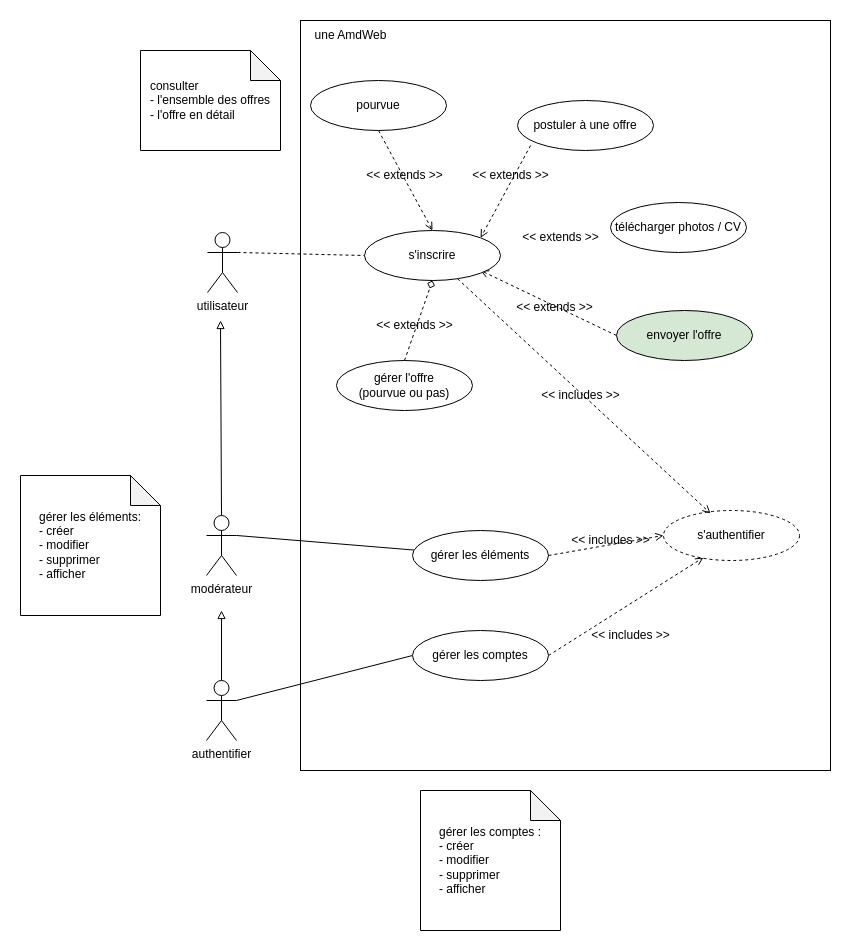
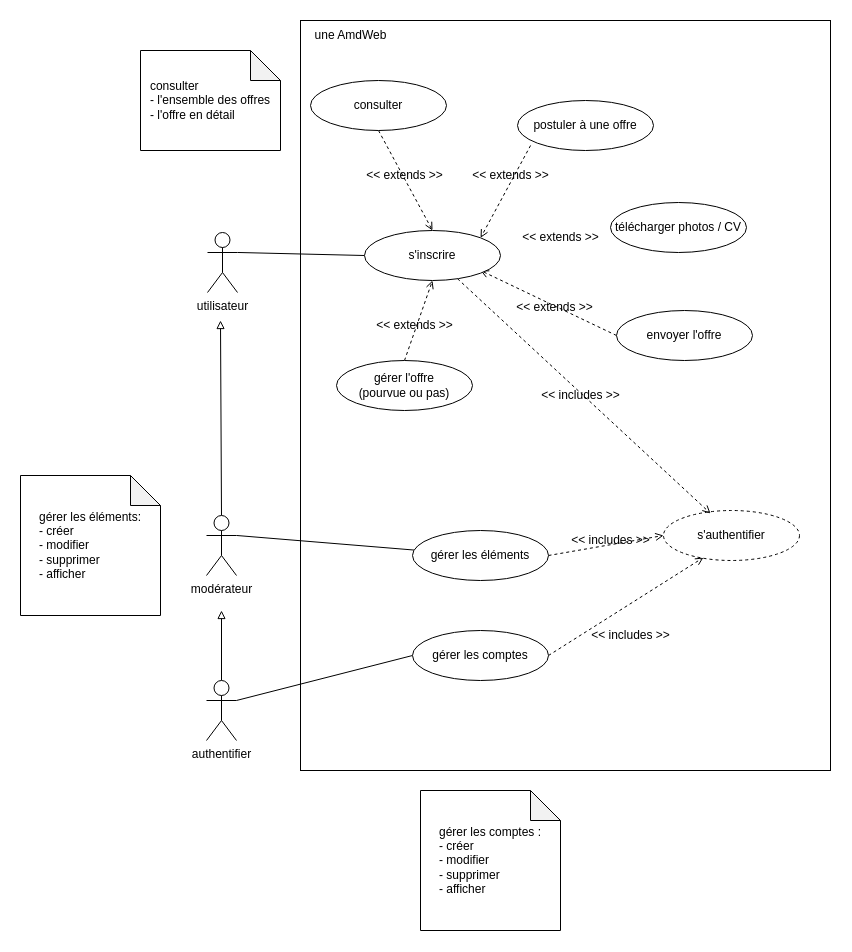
node "pourvue": label "pourvue" -> "consulter"
edge "s'inscrire" -- "utilisateur": style dashed -> solid
edge "gérer l'offre (pourvue ou pas)" -> "s'inscrire": arrowhead diamond -> open
node "envoyer l'offre": fillcolor #d5e8d4 -> #ffffff
